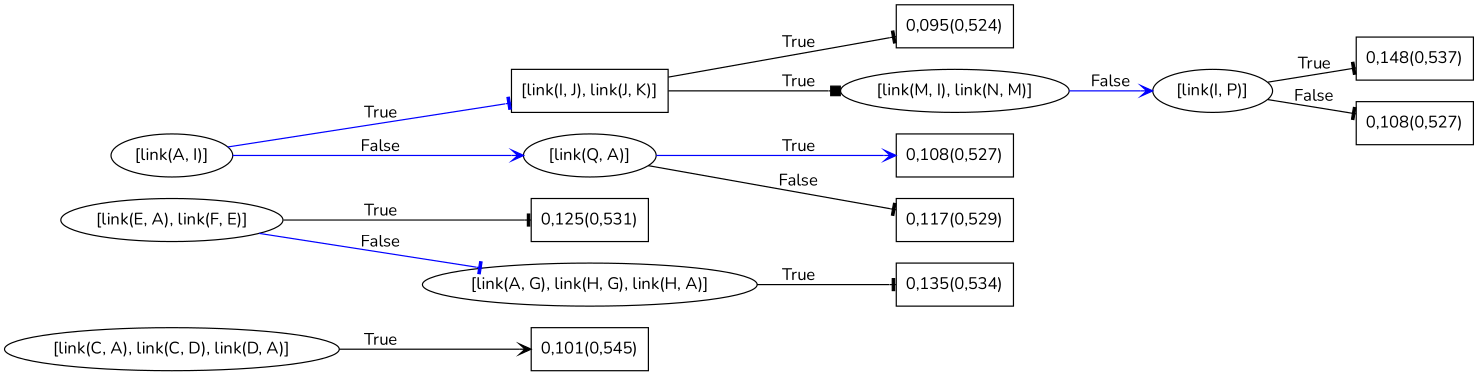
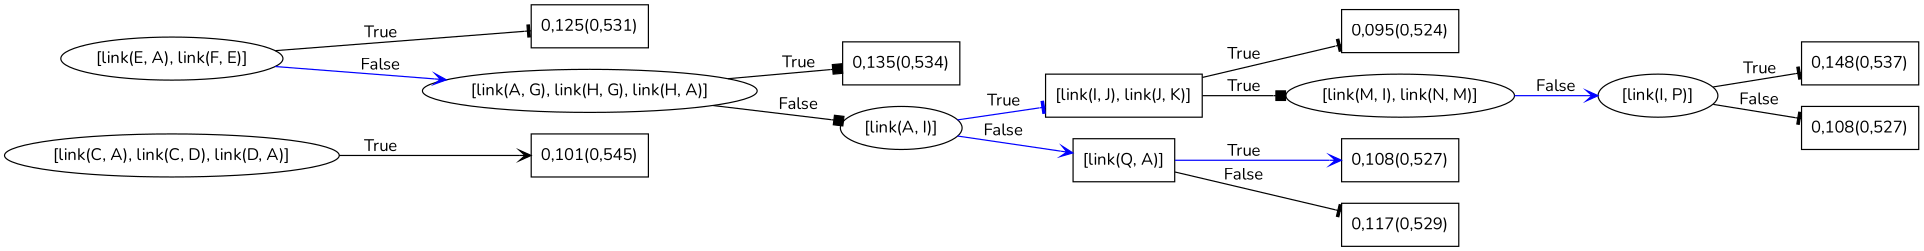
edge "[link(A, G), link(H, G), link(H, A)]" -> "[link(A, I)]": added, label "False"
node "[link(Q, A)]": shape ellipse -> box
edge "[link(E, A), link(F, E)]" -> "[link(A, G), link(H, G), link(H, A)]": arrowhead tee -> vee
edge "[link(A, G), link(H, G), link(H, A)]" -> "0,135(0,534)": arrowhead tee -> box
